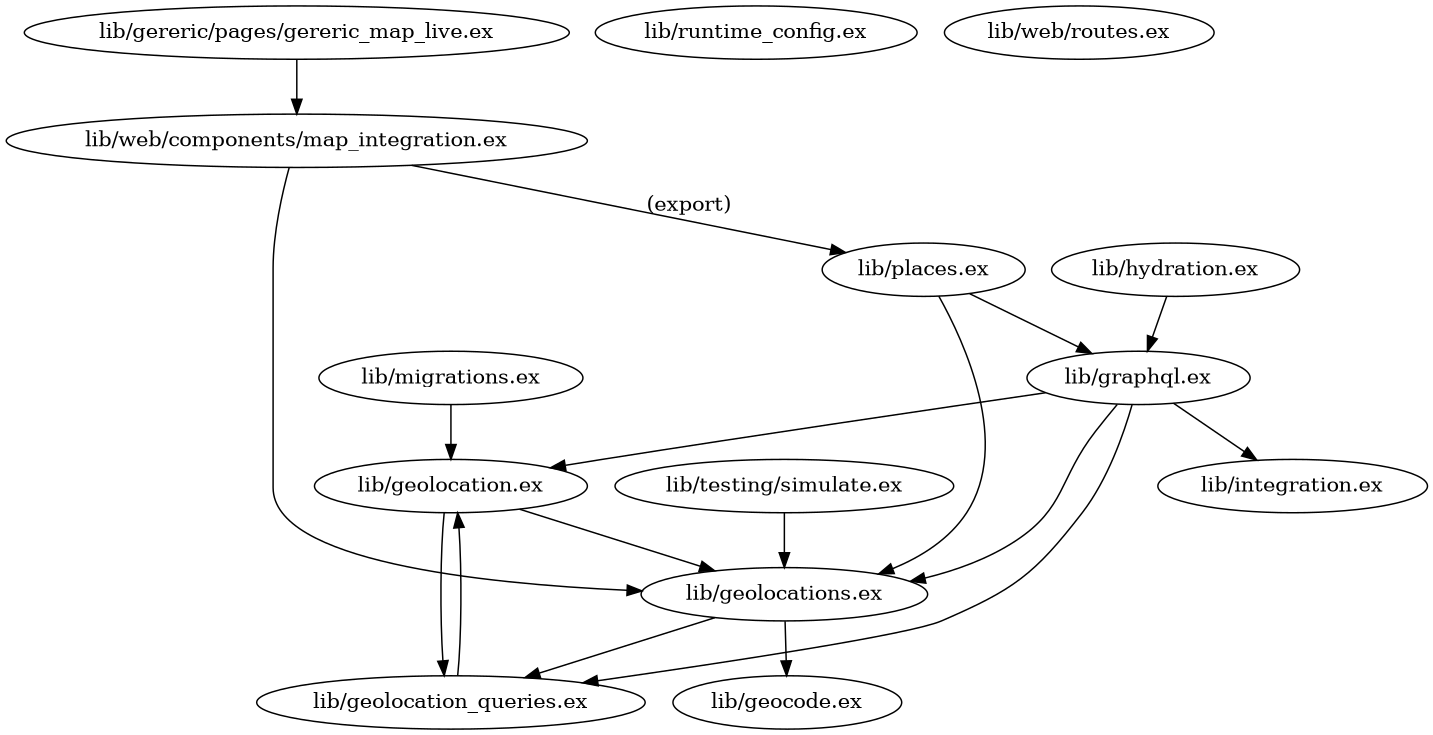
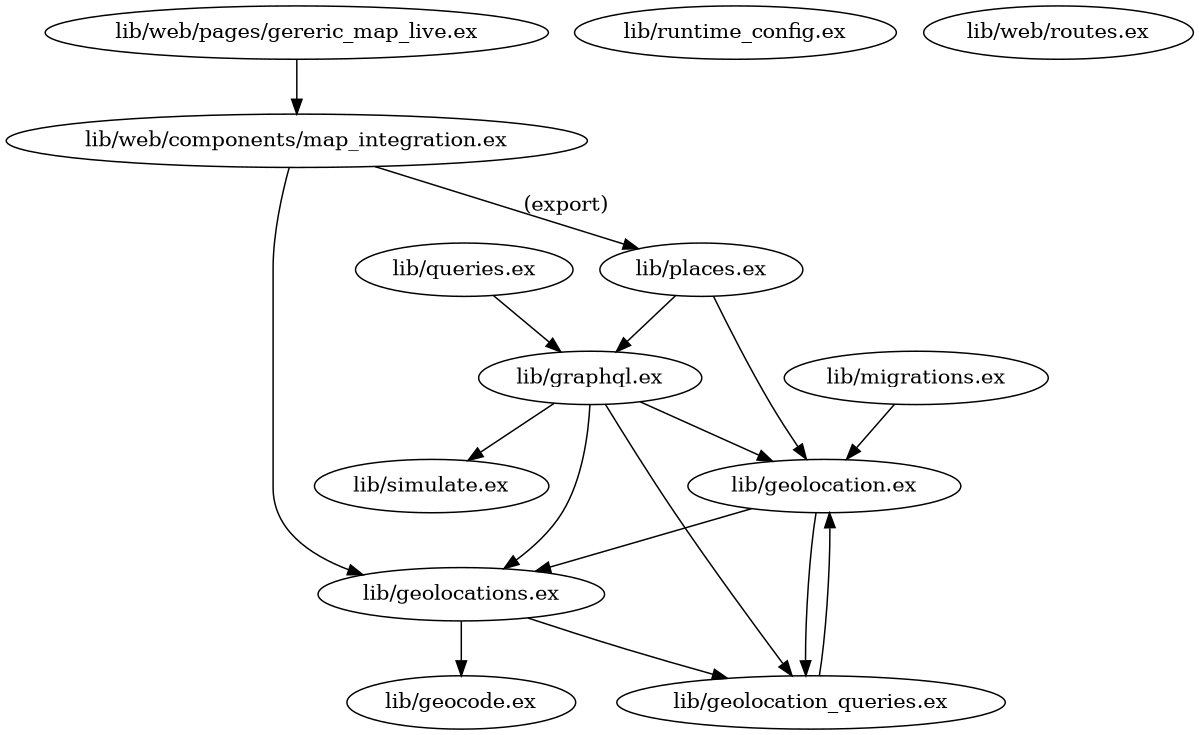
node "lib/gereric/pages/gereric_map_live.ex": label "lib/gereric/pages/gereric_map_live.ex" -> "lib/web/pages/gereric_map_live.ex"
node "lib/hydration.ex": label "lib/hydration.ex" -> "lib/queries.ex"
edge "lib/places.ex" -> "lib/geolocations.ex": now "lib/places.ex" -> "lib/geolocation.ex"
node "lib/testing/simulate.ex": removed
node "lib/integration.ex": label "lib/integration.ex" -> "lib/simulate.ex"
